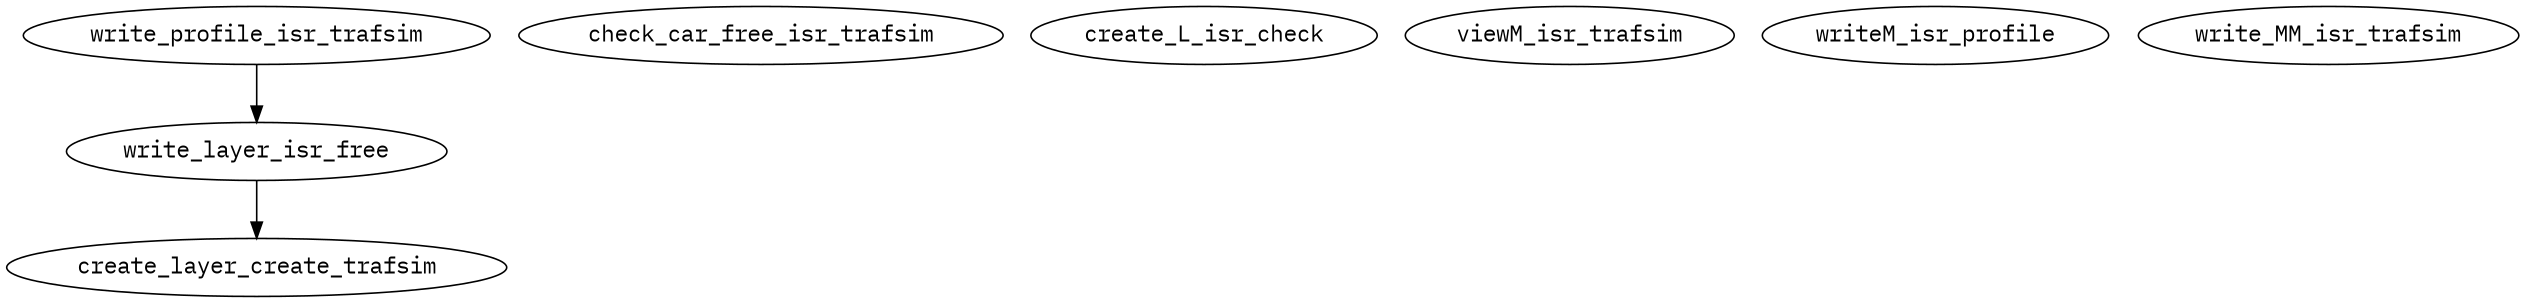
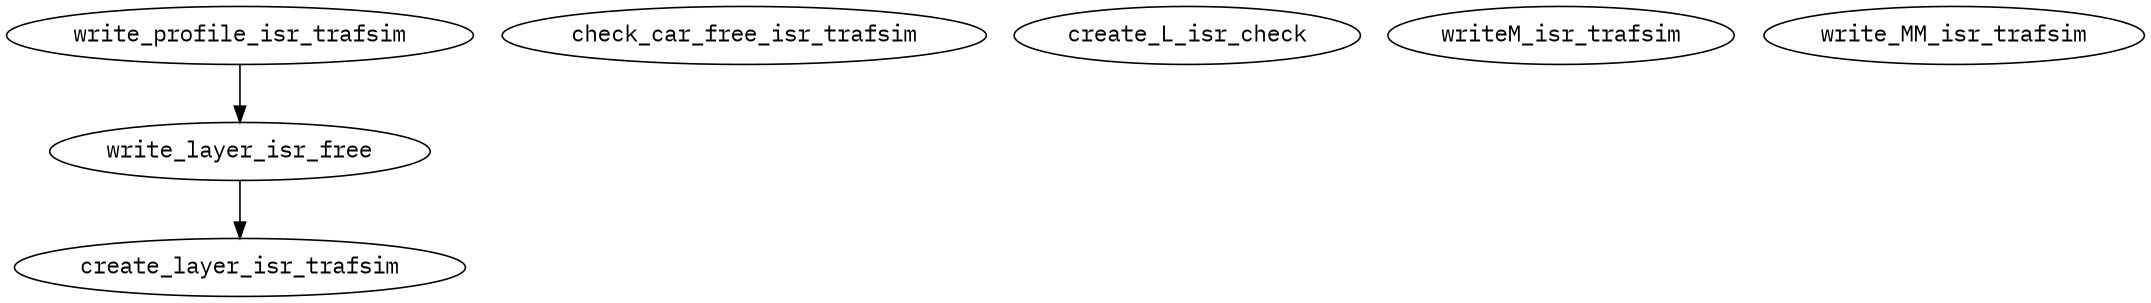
node "viewM_isr_trafsim": removed
node "writeM_isr_profile": label "writeM_isr_profile" -> "writeM_isr_trafsim"
node "create_layer_create_trafsim": label "create_layer_create_trafsim" -> "create_layer_isr_trafsim"
